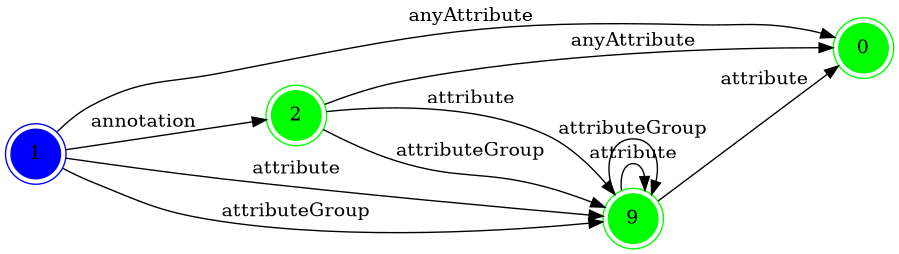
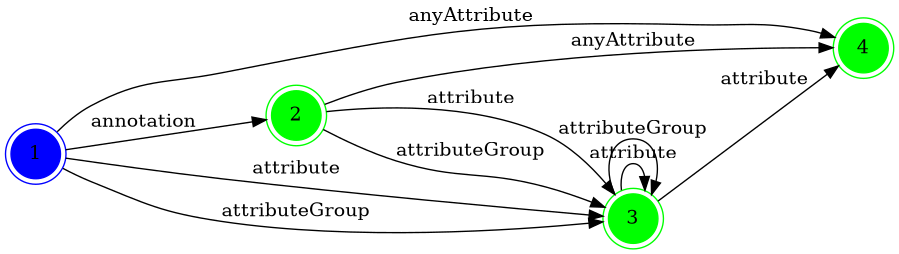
node "0": label "0" -> "4"
node "9": label "9" -> "3"
